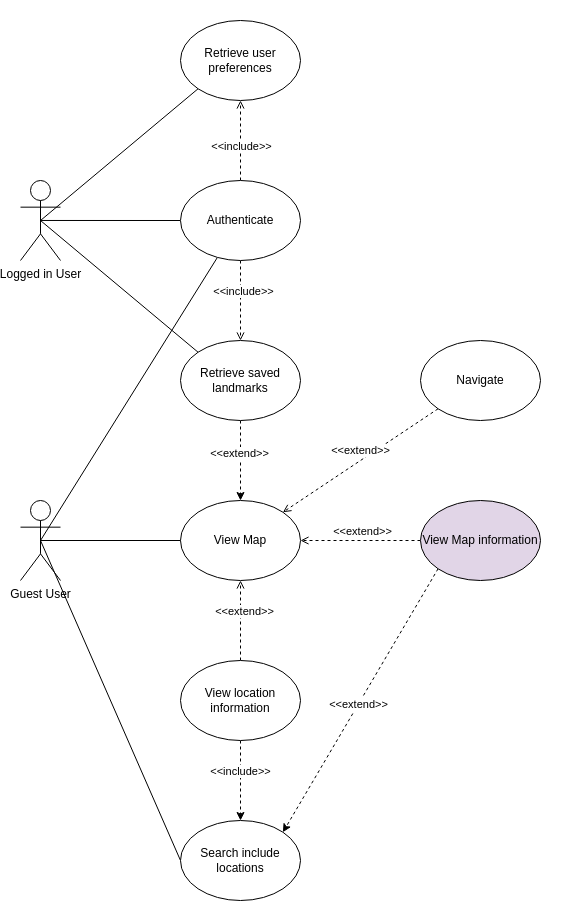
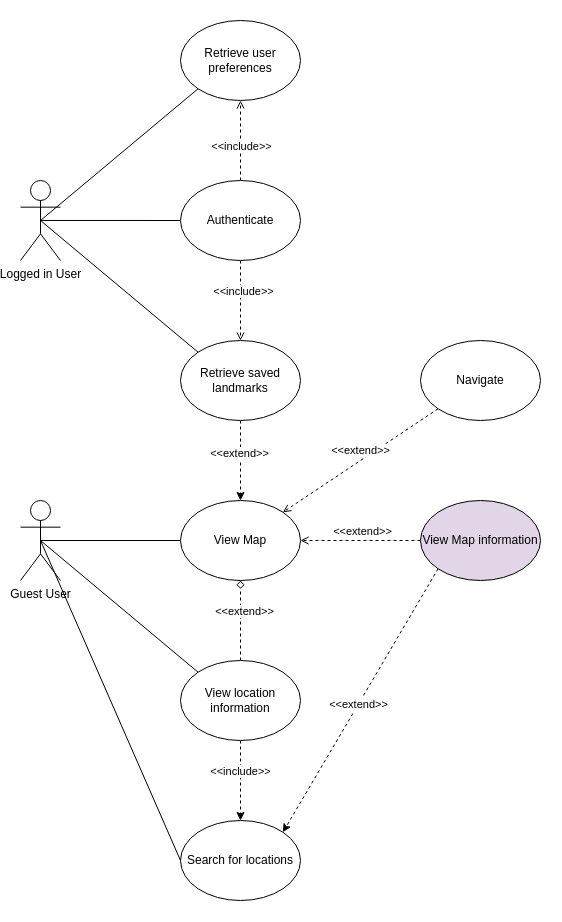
edge "Authenticate" -- "Guest User": now "View location information" -- "Guest User"
edge "View location information" -> "View Map": arrowhead open -> diamond
node "Search include locations": label "Search include locations" -> "Search for locations"
